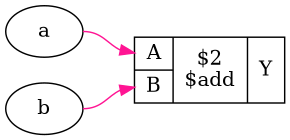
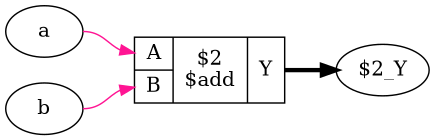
node "$2_Y": added
